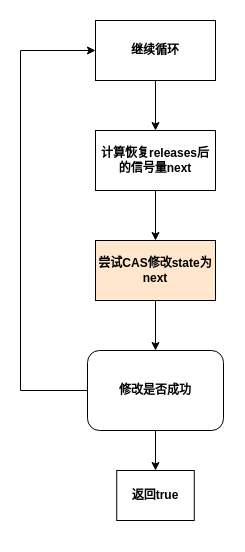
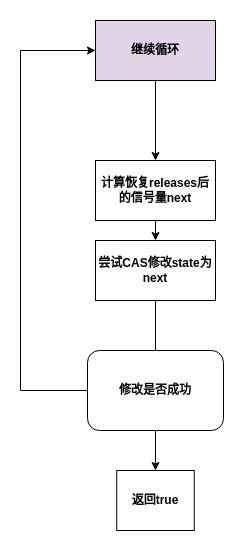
node "继续循环": fillcolor #ffffff -> #e1d5e7
node "计算恢复releases后的信号量next": moved (156, 161) -> (156, 191)
node "尝试CAS修改state为next": fillcolor #ffe6cc -> #ffffff
edge "尝试CAS修改state为next" -> "修改是否成功": arrowhead classic -> none
node "返回true": size 78x50 -> 78x60
